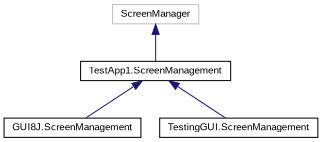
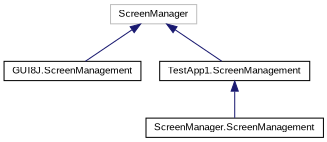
edge "GUI8J.ScreenManagement" -> "TestApp1.ScreenManagement": now "GUI8J.ScreenManagement" -> "ScreenManager"
node "TestingGUI.ScreenManagement": label "TestingGUI.ScreenManagement" -> "ScreenManager.ScreenManagement"
